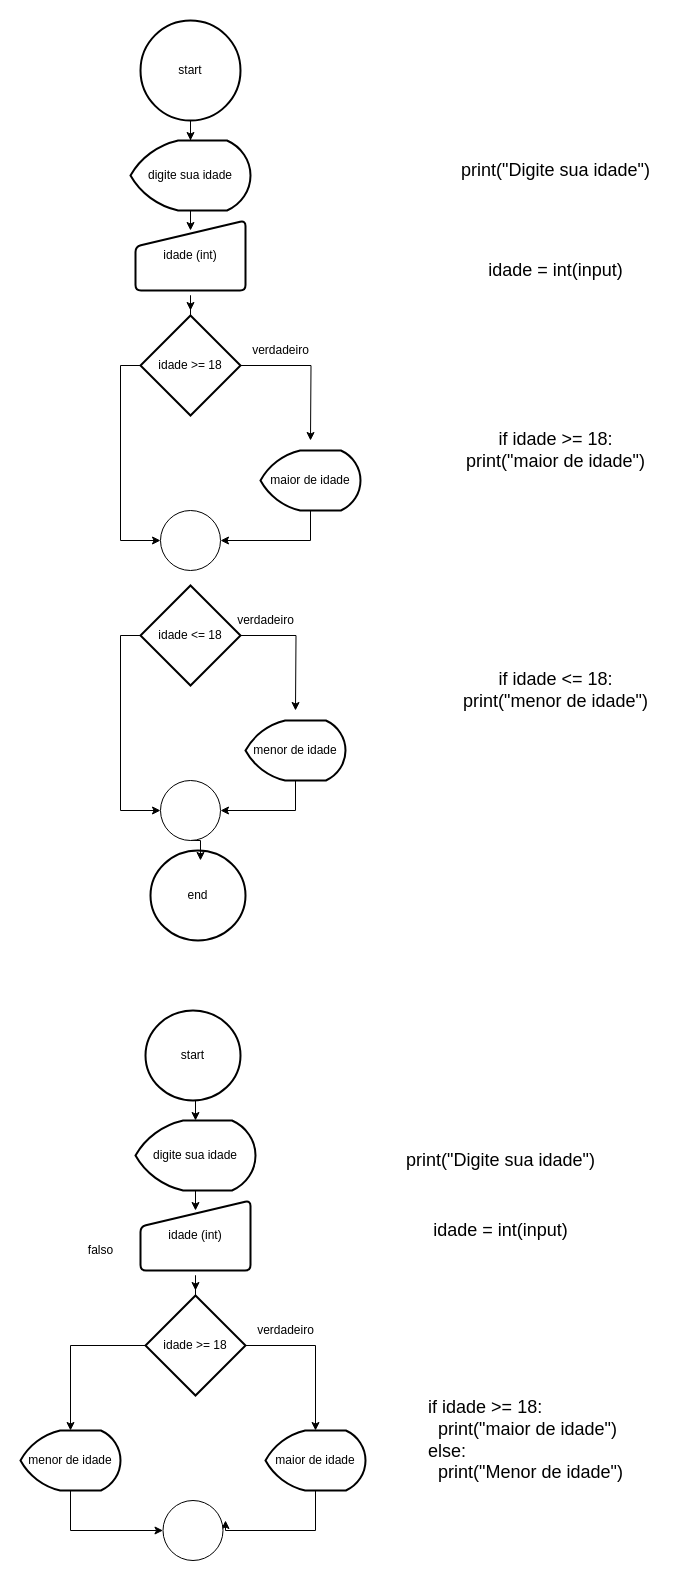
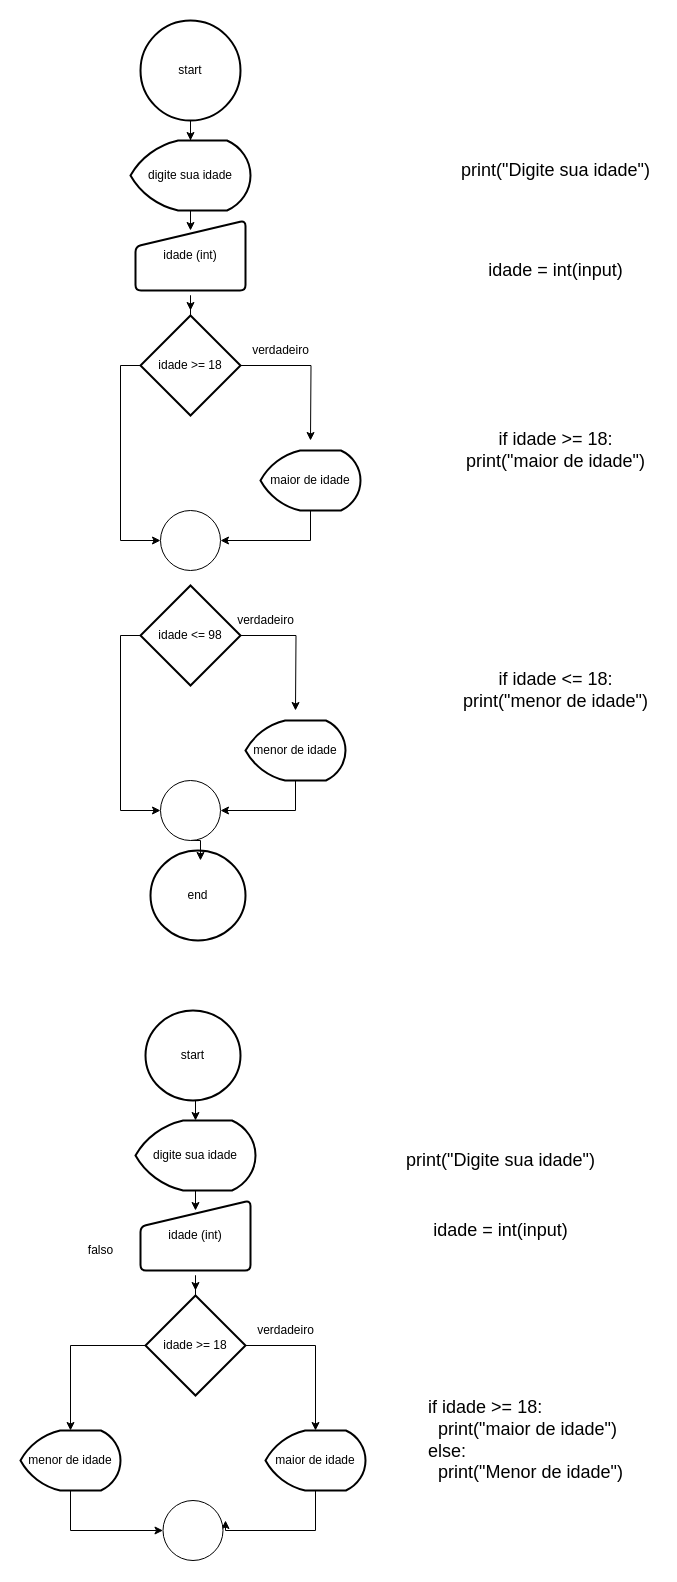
node "idade <= 18": label "idade <= 18" -> "idade <= 98"
